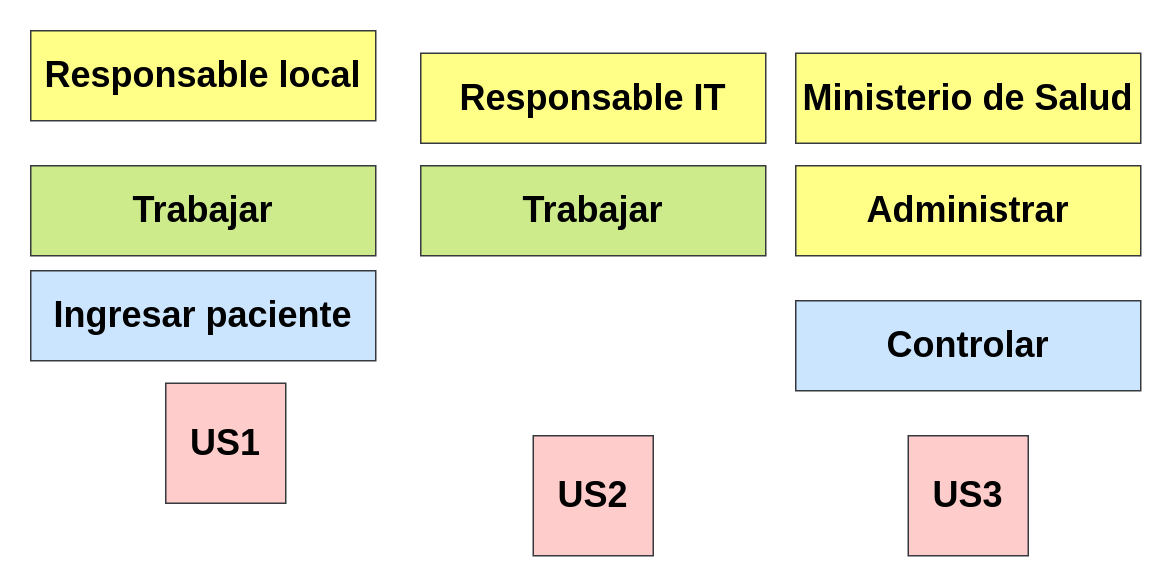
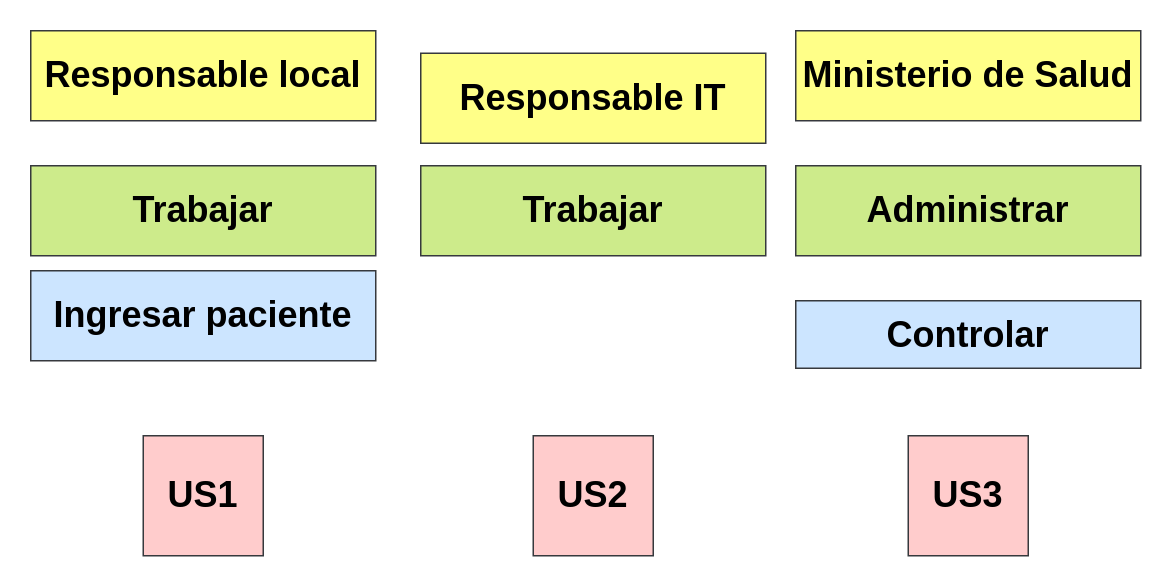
node "Ministerio de Salud": moved (968, 98) -> (968, 76)
node "Administrar": fillcolor #ffff88 -> #cdeb8b
node "Controlar": size 345x90 -> 345x68
node "US1": moved (226, 443) -> (203, 496)
